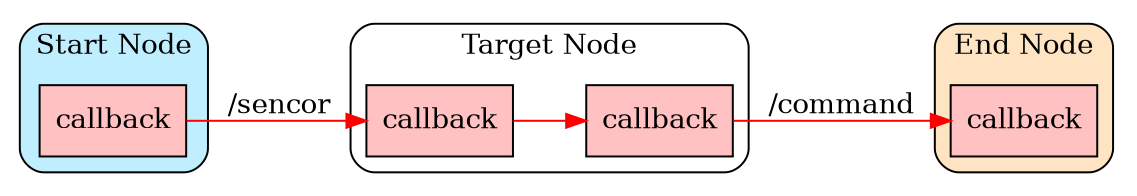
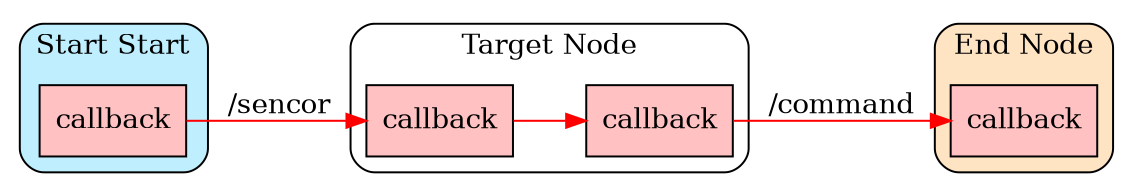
cluster "Start Node": label "Start Node" -> "Start Start"
